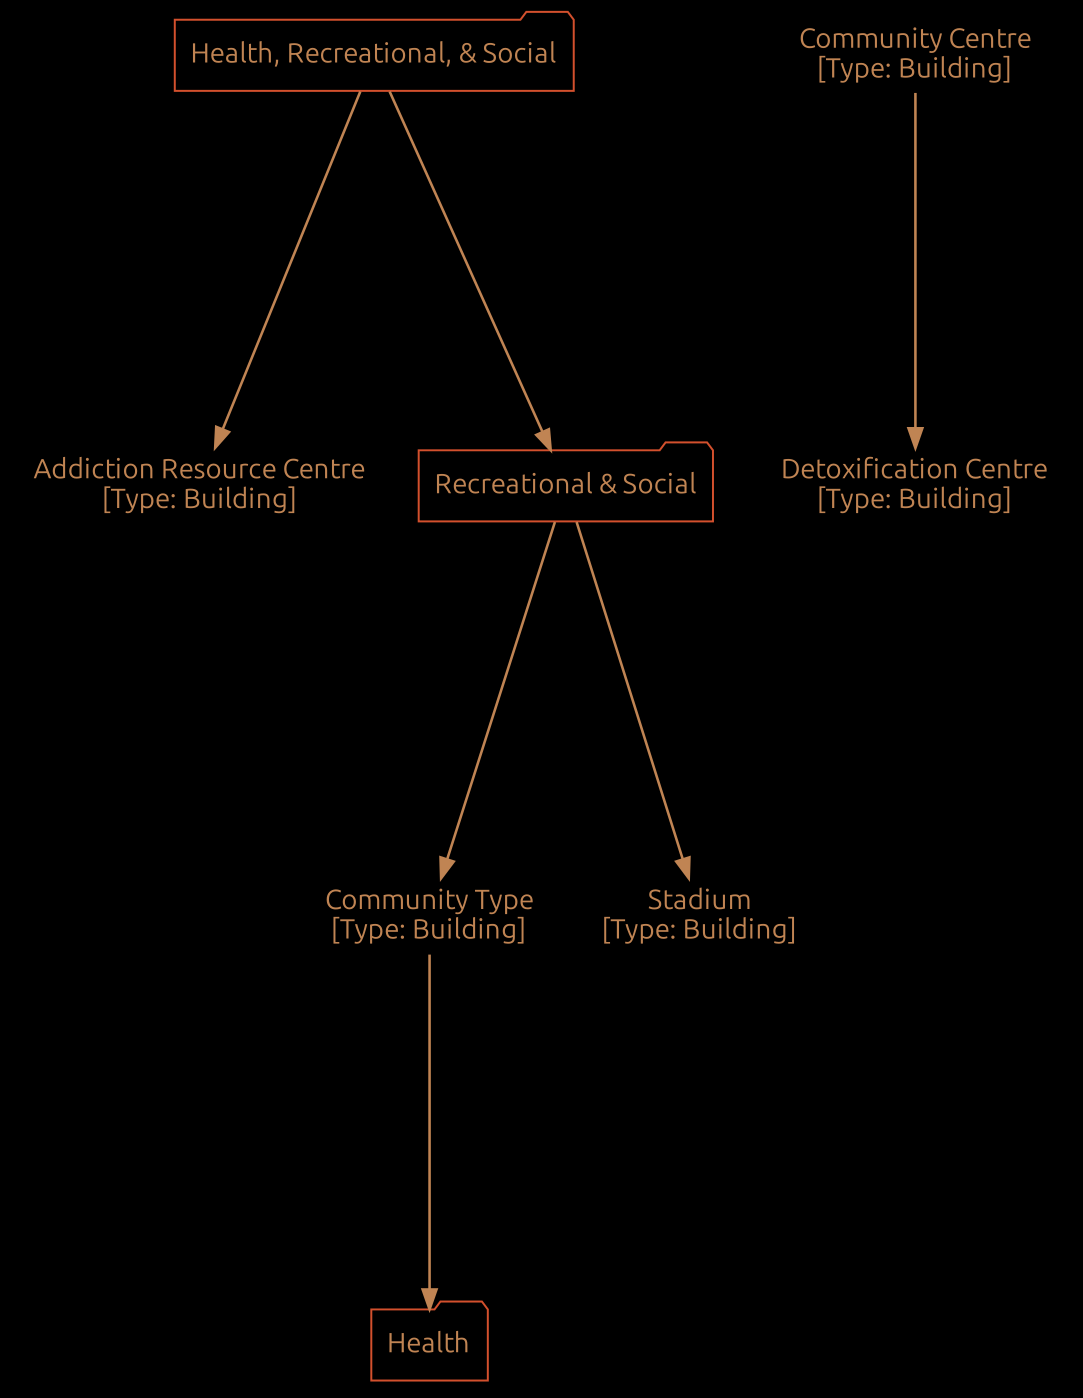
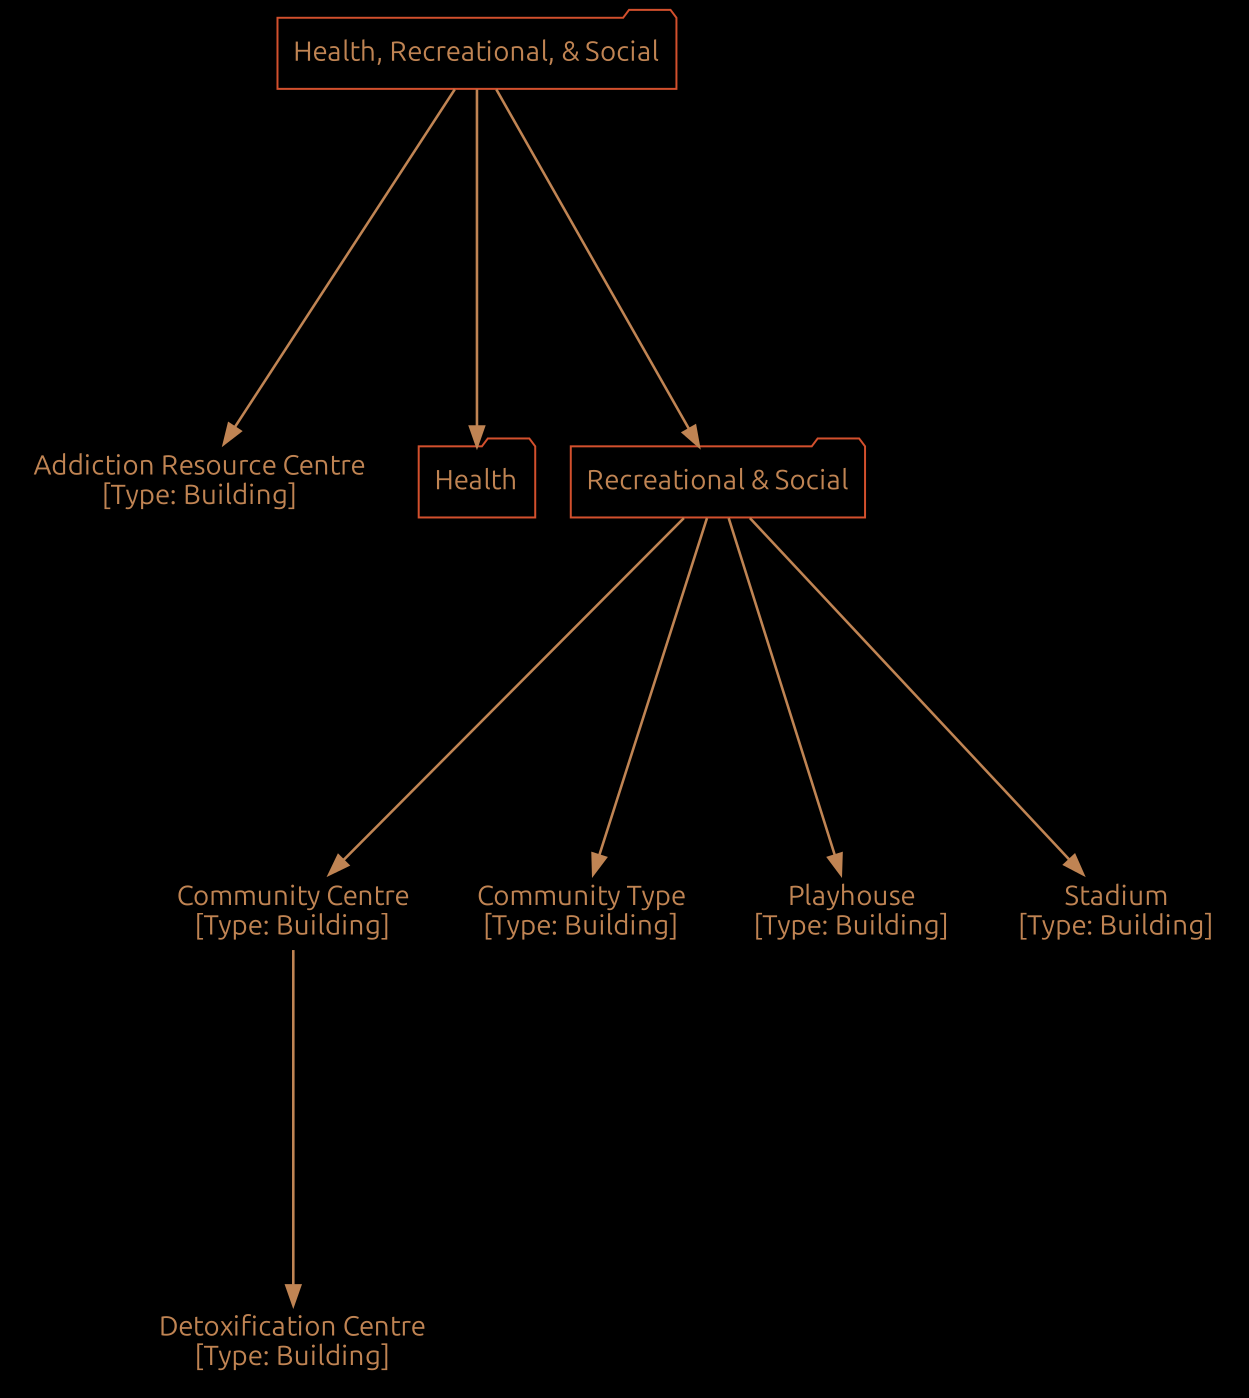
edge "Recreational & Social" -> "Community Centre [Type: Building]": added
node "Playhouse [Type: Building]": added
edge "Community Type [Type: Building]" -> "Health": now "Health, Recreational, & Social" -> "Health"
